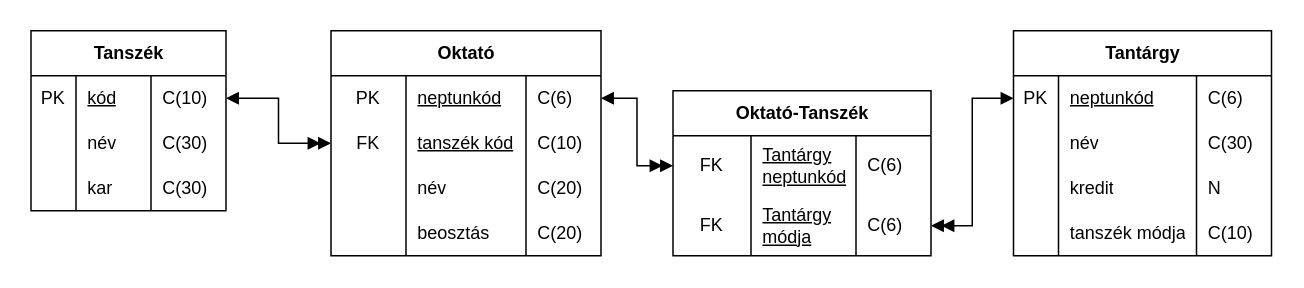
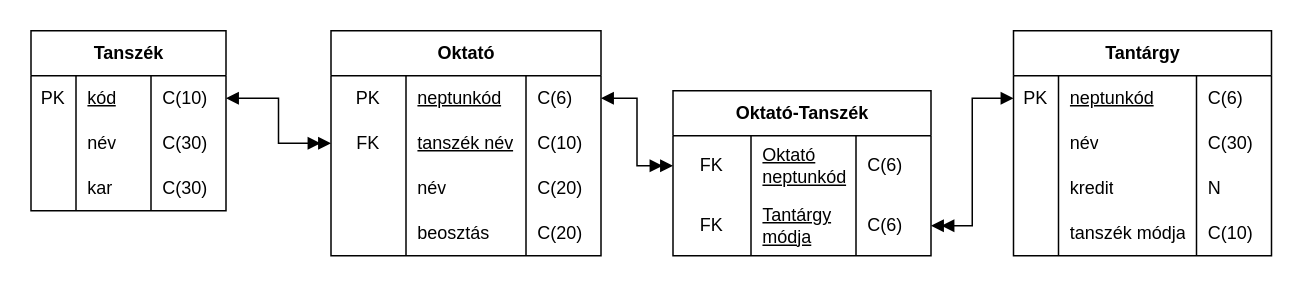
node "tanszék kód": label "tanszék kód" -> "tanszék név"
node "Tantárgy neptunkód": label "Tantárgy neptunkód" -> "Oktató neptunkód"
